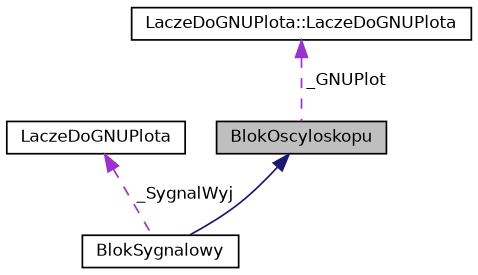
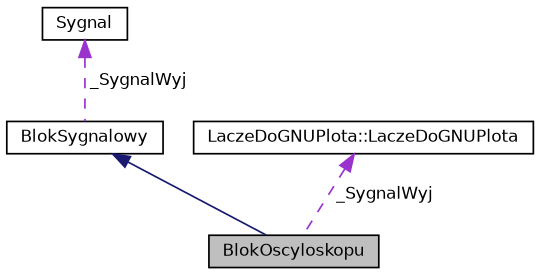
edge "BlokOscyloskopu" -> "LaczeDoGNUPlota::LaczeDoGNUPlota": label " _GNUPlot" -> " _SygnalWyj"
node "LaczeDoGNUPlota": label "LaczeDoGNUPlota" -> "Sygnal"
edge "BlokSygnalowy" -> "BlokOscyloskopu": reversed
